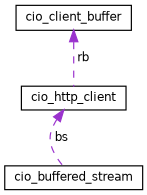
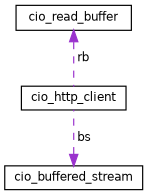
node "cio_client_buffer": label "cio_client_buffer" -> "cio_read_buffer"
edge "cio_buffered_stream" -> "cio_http_client": reversed
